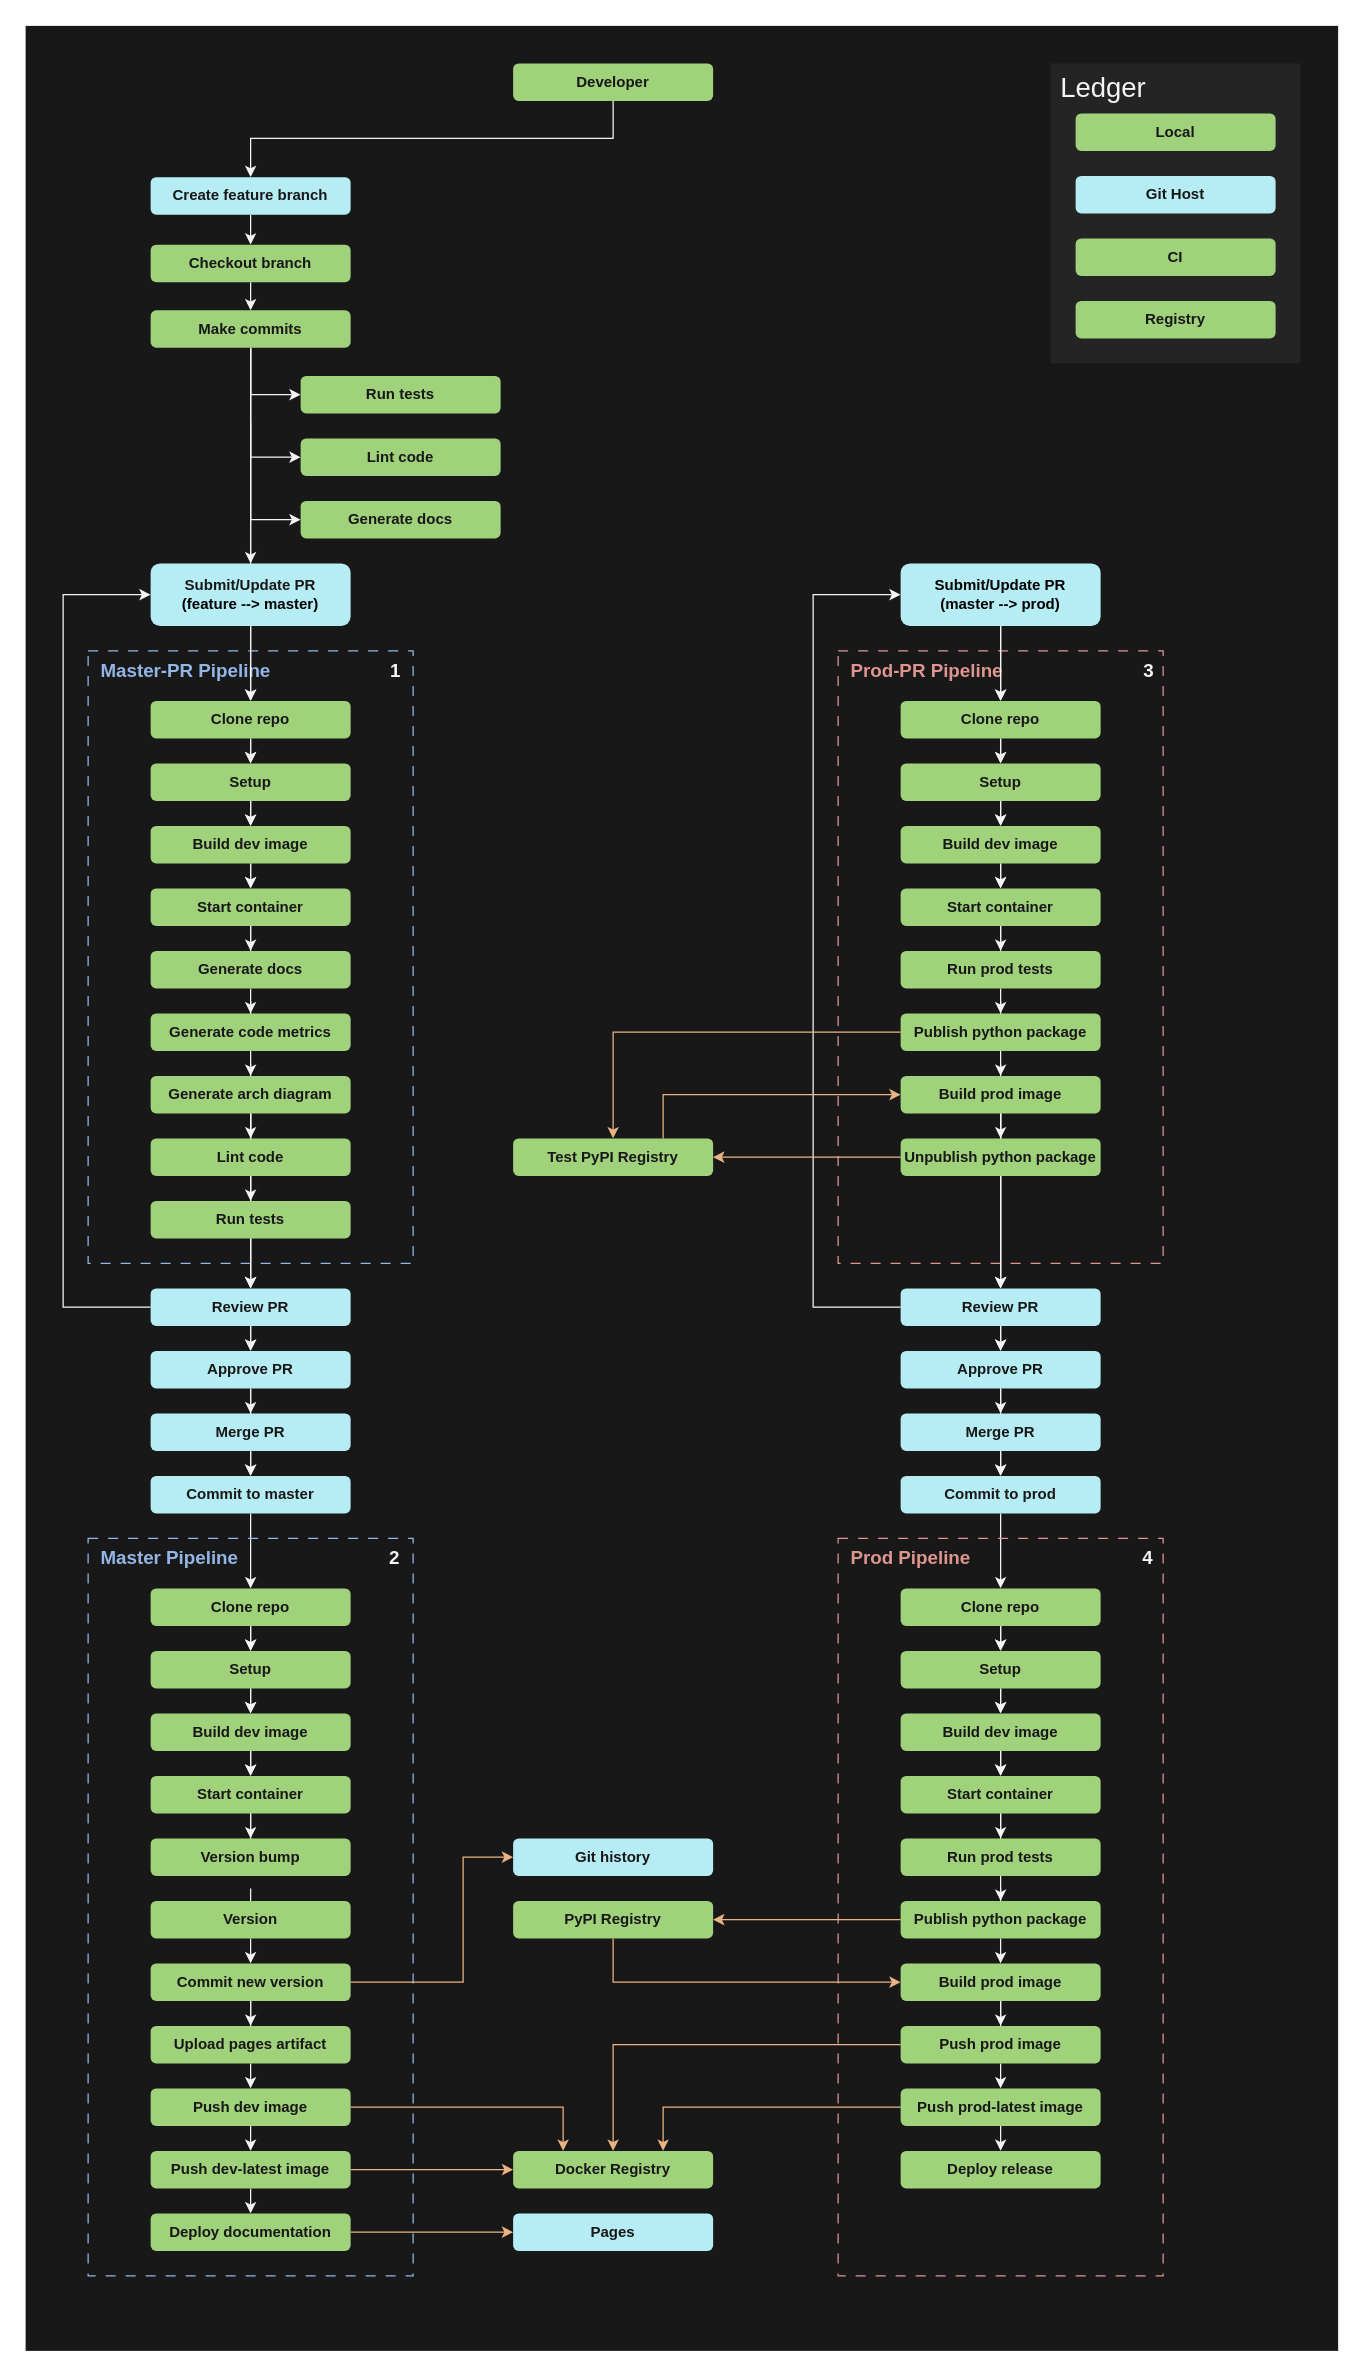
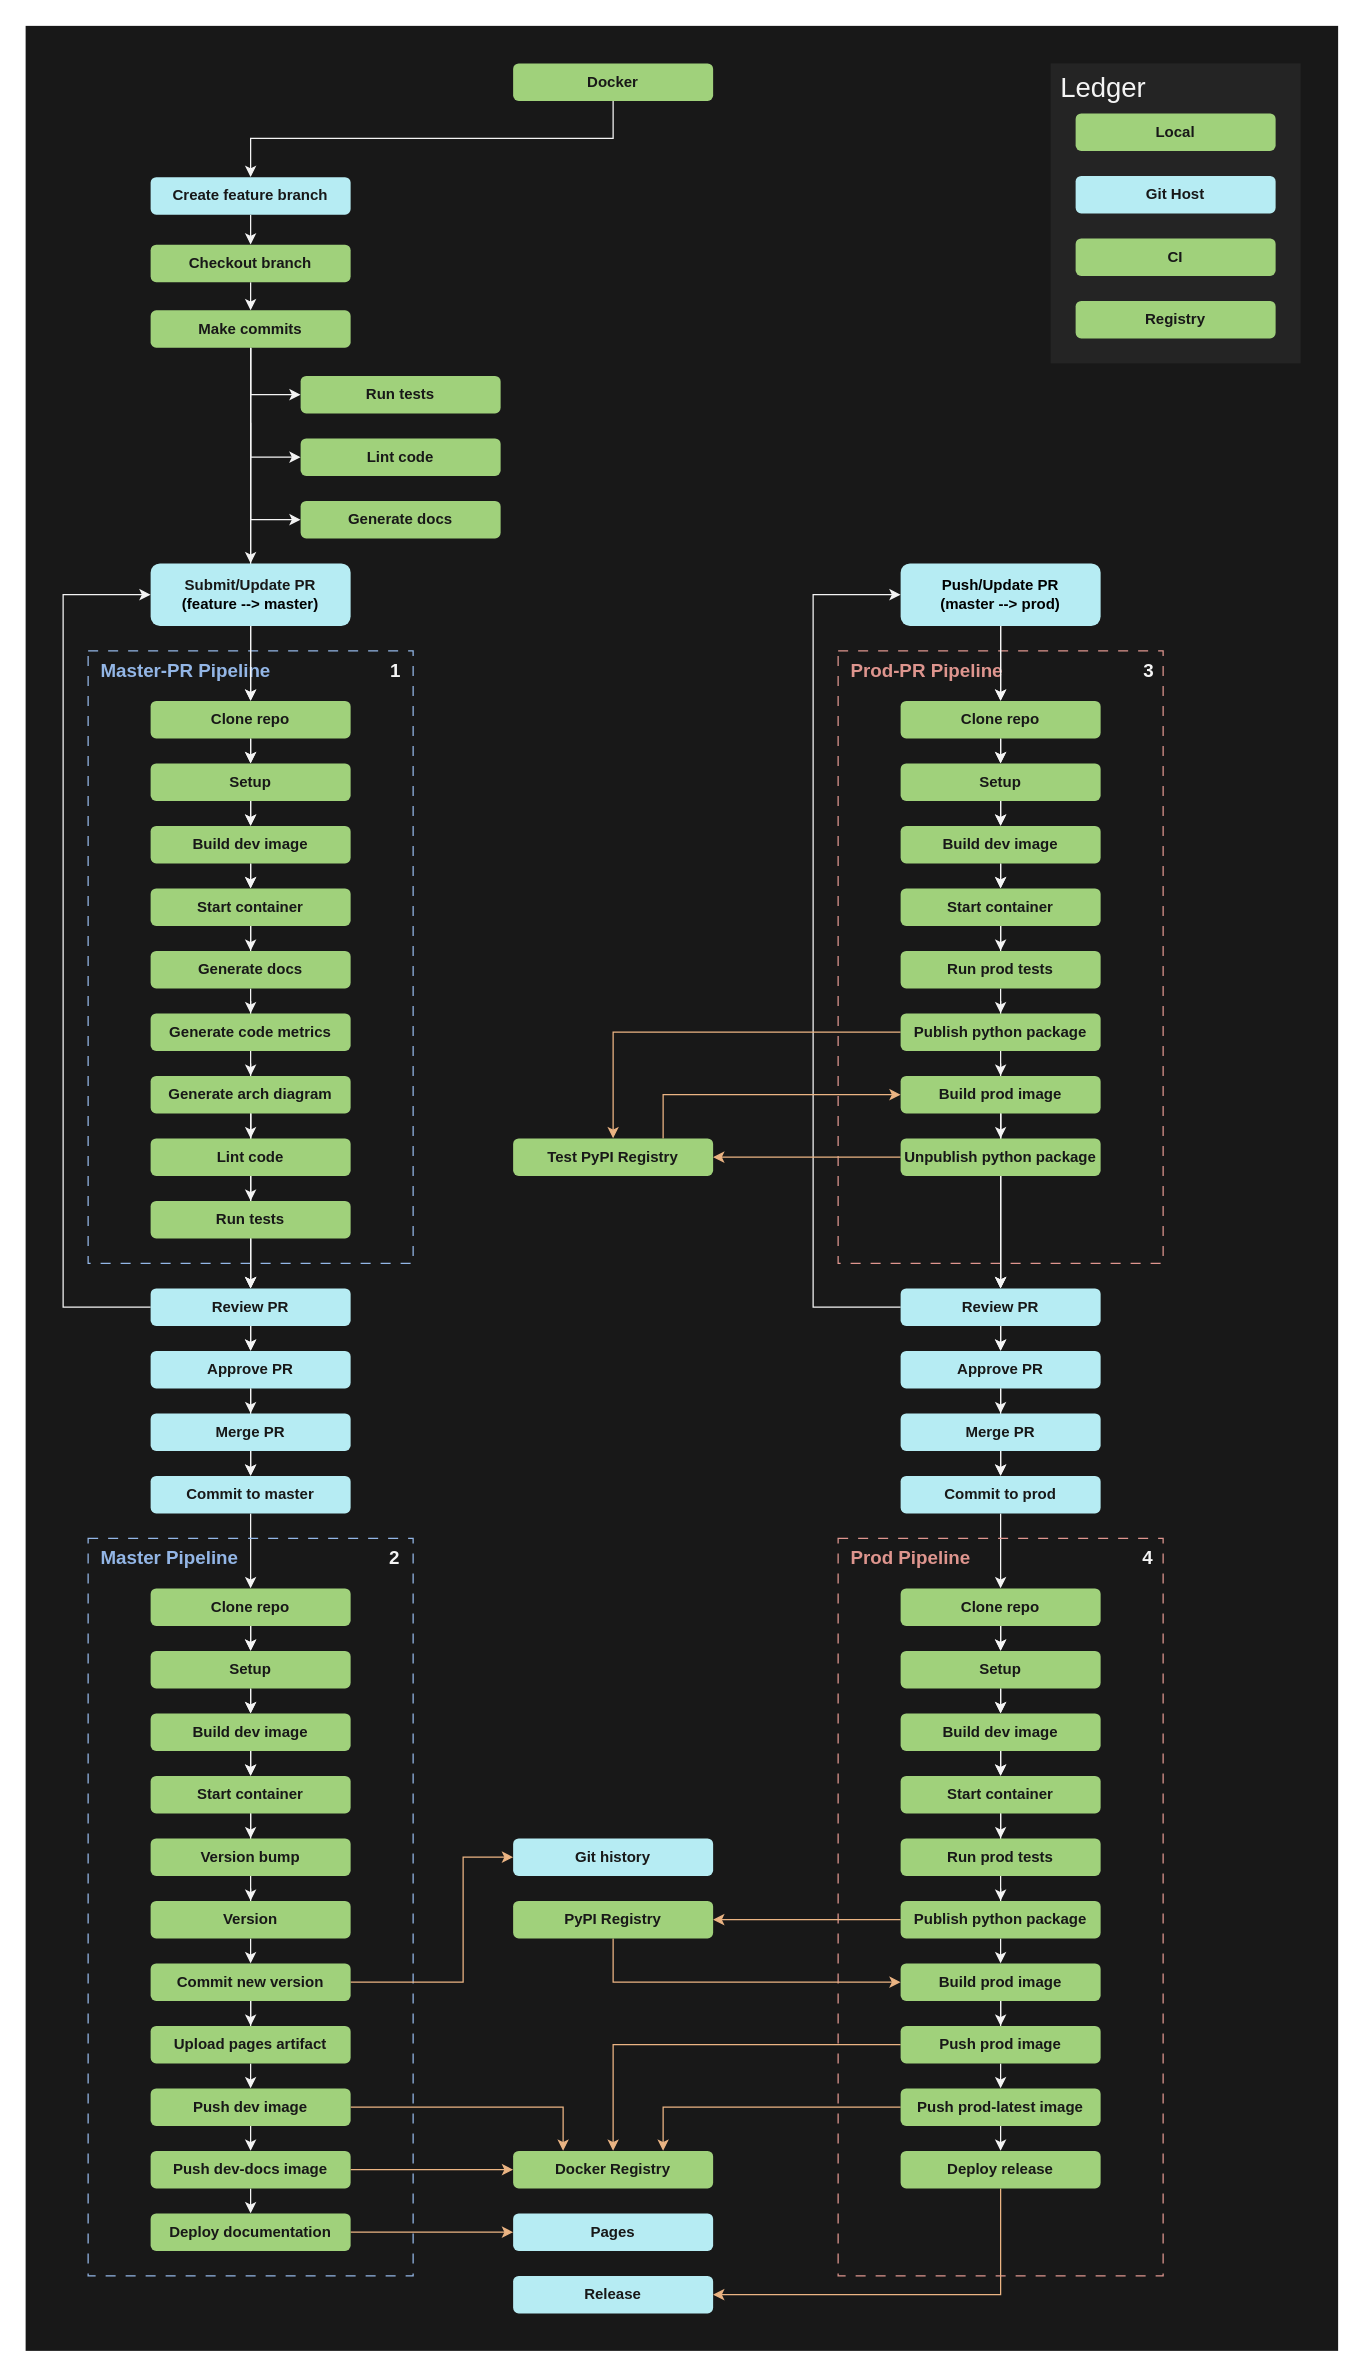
node "Developer": label "Developer" -> "Docker"
node "Submit/Update PR (master --> prod)": label "Submit/Update PR (master --> prod)" -> "Push/Update PR (master --> prod)"
edge "Version bump" -> "Version": added
node "Push dev-latest image": label "Push dev-latest image" -> "Push dev-docs image"
node "Release": added
edge "Deploy release" -> "Release": added
